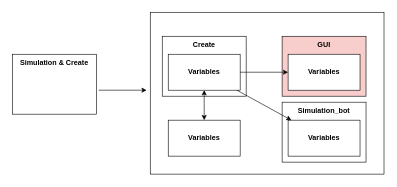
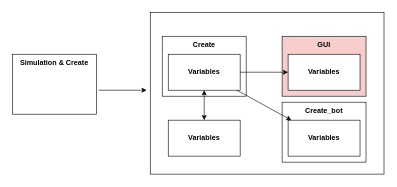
node "Simulation_bot": label "Simulation_bot" -> "Create_bot"
